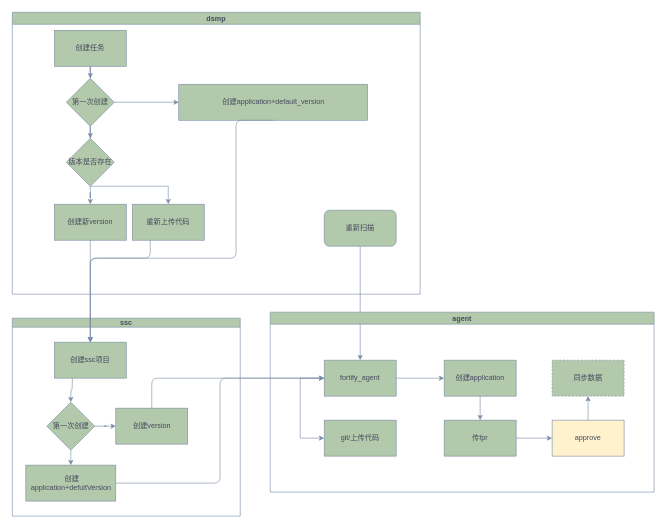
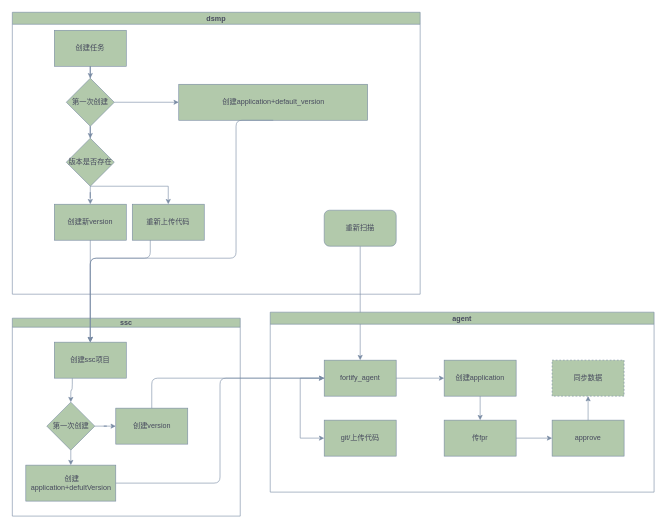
node "approve": fillcolor #fff2cc -> #b2c9ab
